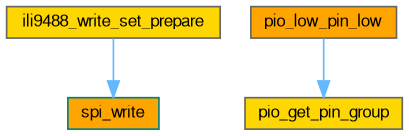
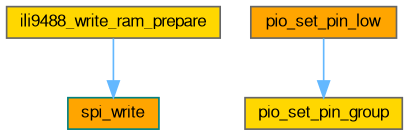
node "ili9488_write_set_prepare": label "ili9488_write_set_prepare" -> "ili9488_write_ram_prepare"
node "pio_low_pin_low": label "pio_low_pin_low" -> "pio_set_pin_low"
node "pio_get_pin_group": label "pio_get_pin_group" -> "pio_set_pin_group"
